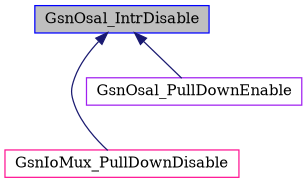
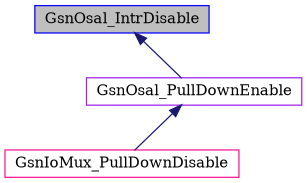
edge "GsnIoMux_PullDownDisable" -> "GsnOsal_IntrDisable": now "GsnIoMux_PullDownDisable" -> "GsnOsal_PullDownEnable"
